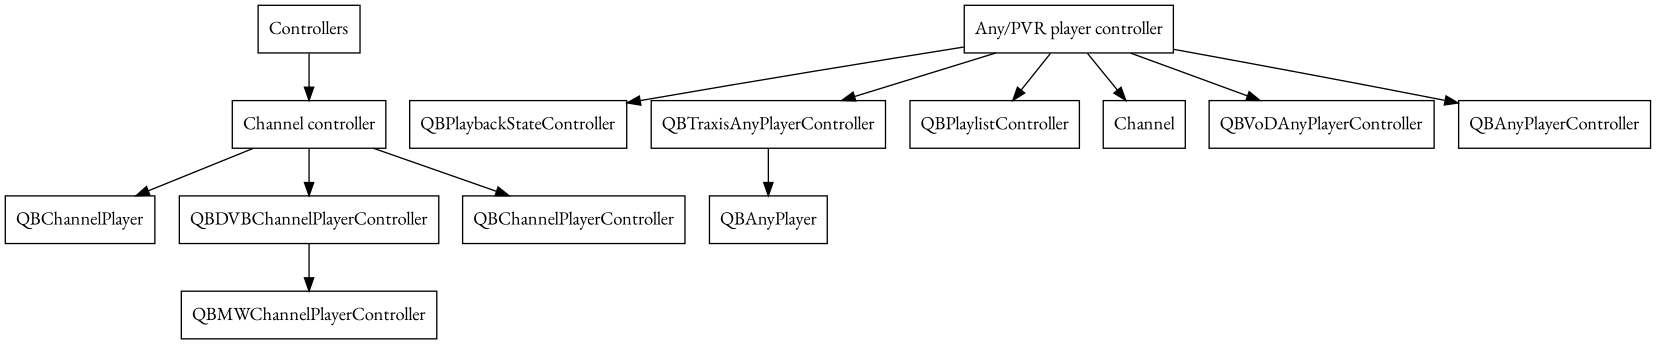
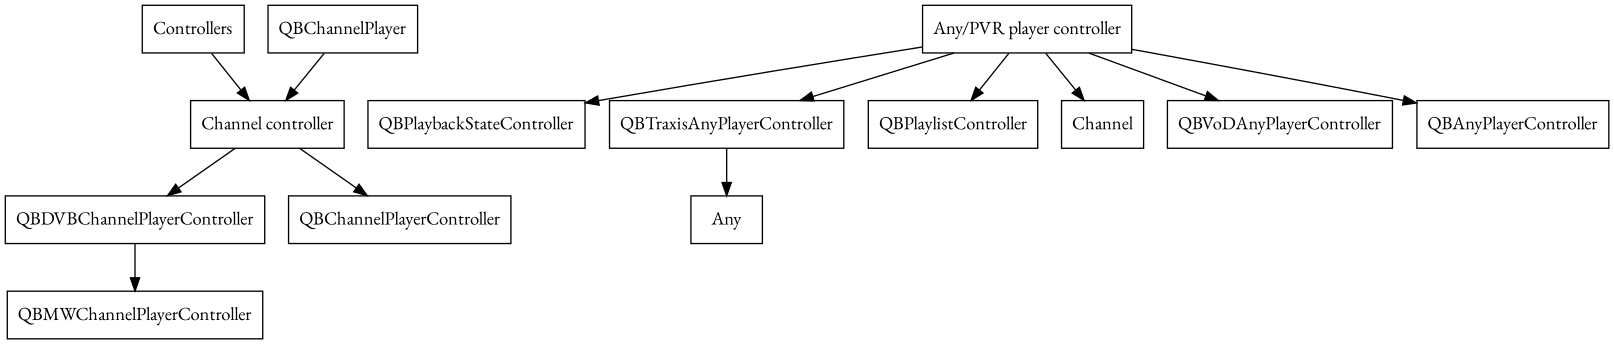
edge "Channel controller" -> "QBChannelPlayer": reversed
node "QBAnyPlayer": label "QBAnyPlayer" -> "Any"
